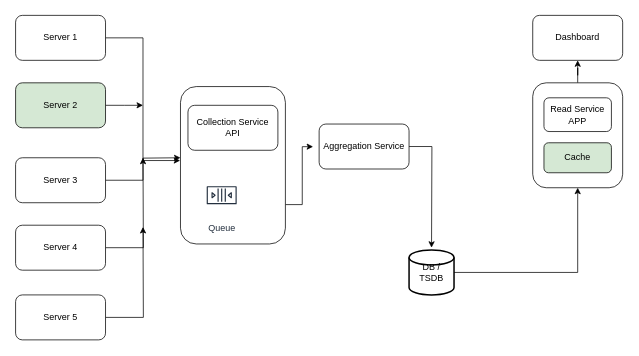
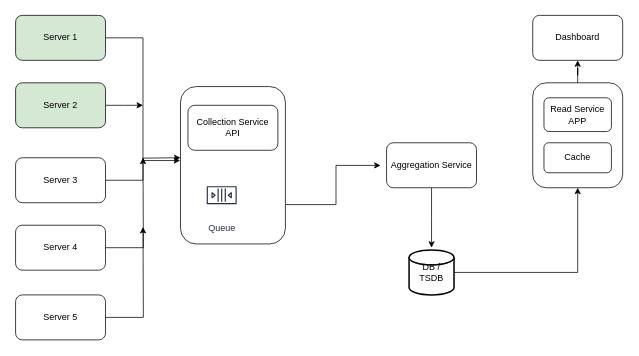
node "Server 1": fillcolor #ffffff -> #d5e8d4
node "Aggregation Service": moved (364, 147) -> (432, 165)
node "Cache": fillcolor #d5e8d4 -> #ffffff
